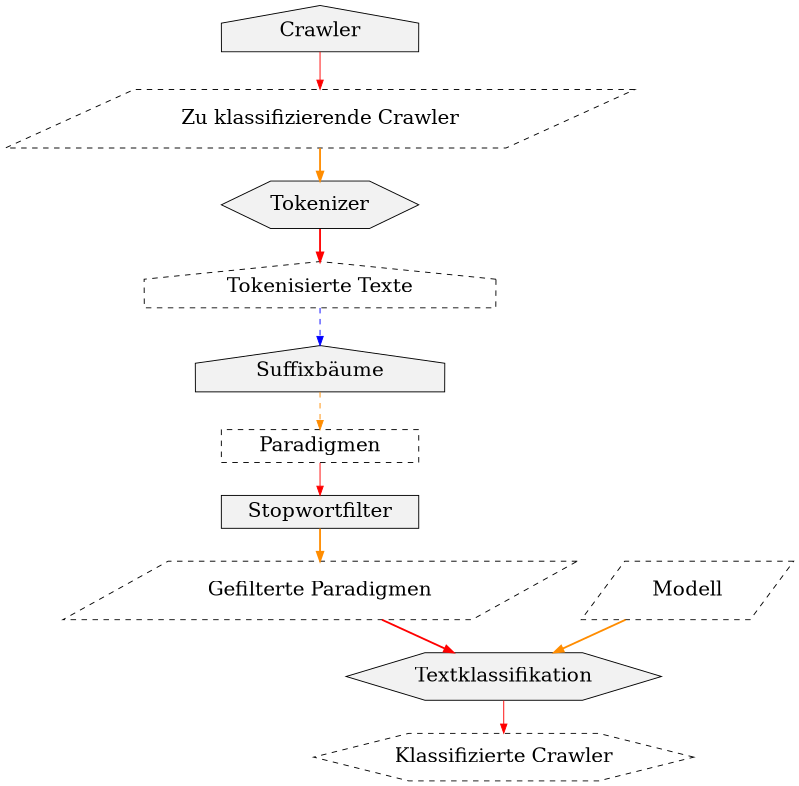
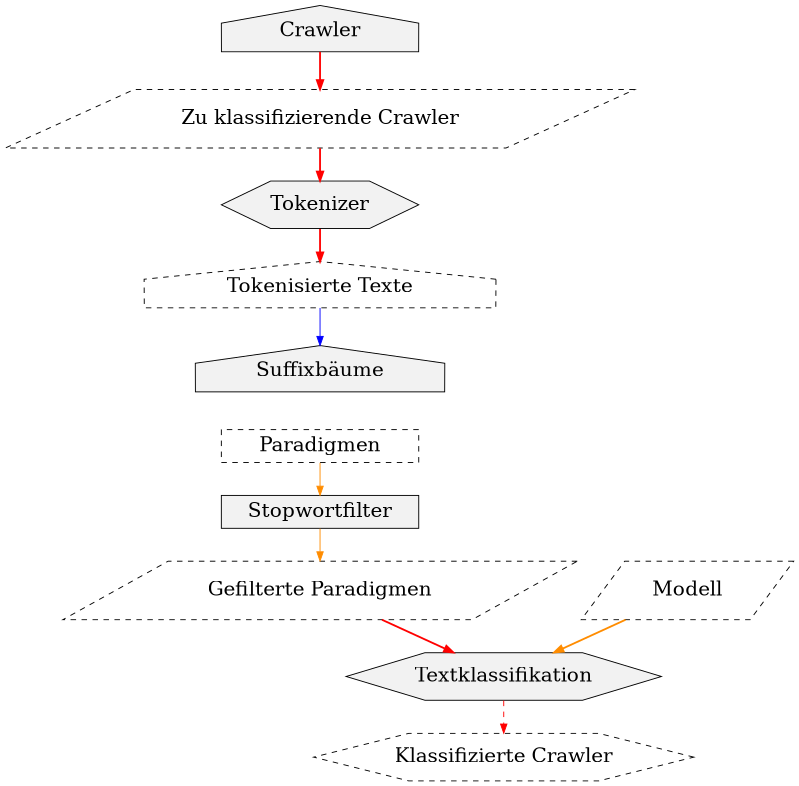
edge "Crawler" -> "Zu klassifizierende Crawler": style solid -> bold
edge "Zu klassifizierende Crawler" -> "Tokenizer": color darkorange -> red
edge "Tokenisierte Texte" -> "Suffixbäume": style dashed -> solid
edge "Suffixbäume" -> "Paradigmen": removed
edge "Paradigmen" -> "Stopwortfilter": color red -> darkorange
edge "Stopwortfilter" -> "Gefilterte Paradigmen": style bold -> solid
edge "Textklassifikation" -> "Klassifizierte Crawler": style solid -> dashed
